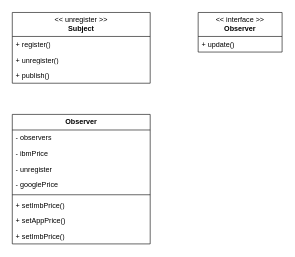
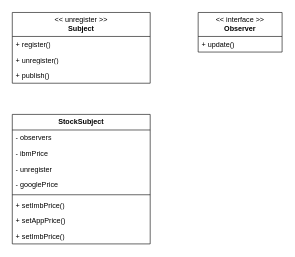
node "Observer": label "Observer" -> "StockSubject"
